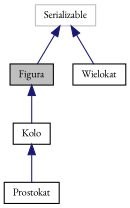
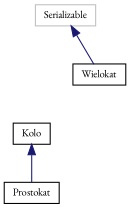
node "Figura": removed
